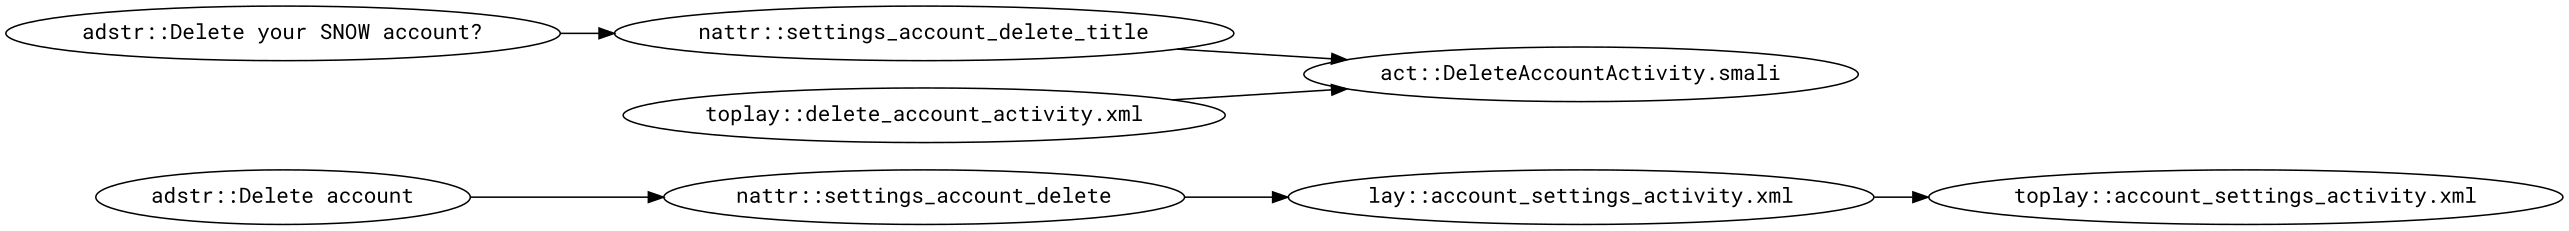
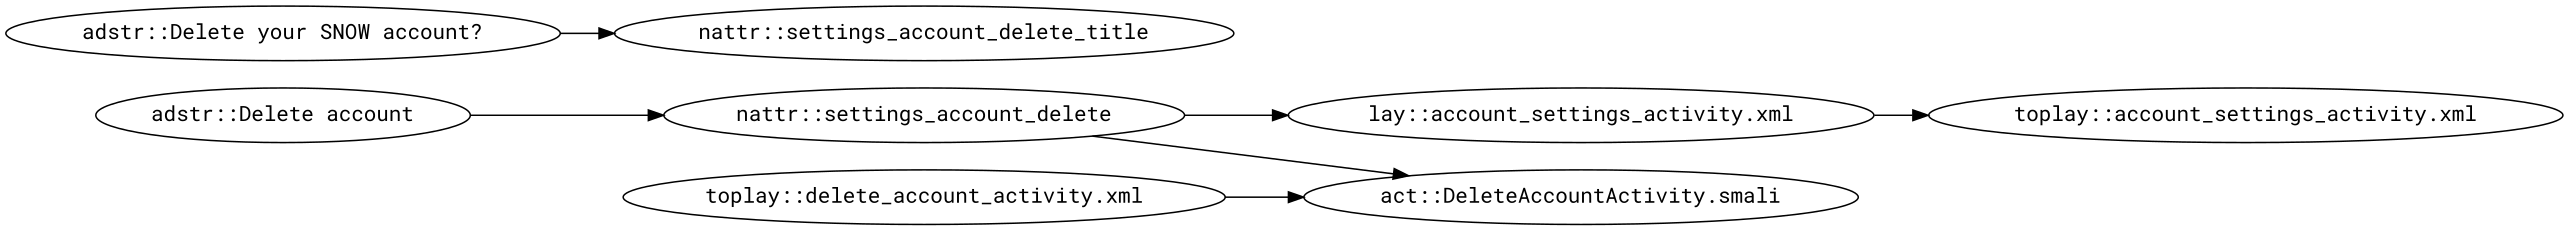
edge "nattr::settings_account_delete_title" -> "act::DeleteAccountActivity.smali": now "nattr::settings_account_delete" -> "act::DeleteAccountActivity.smali"
